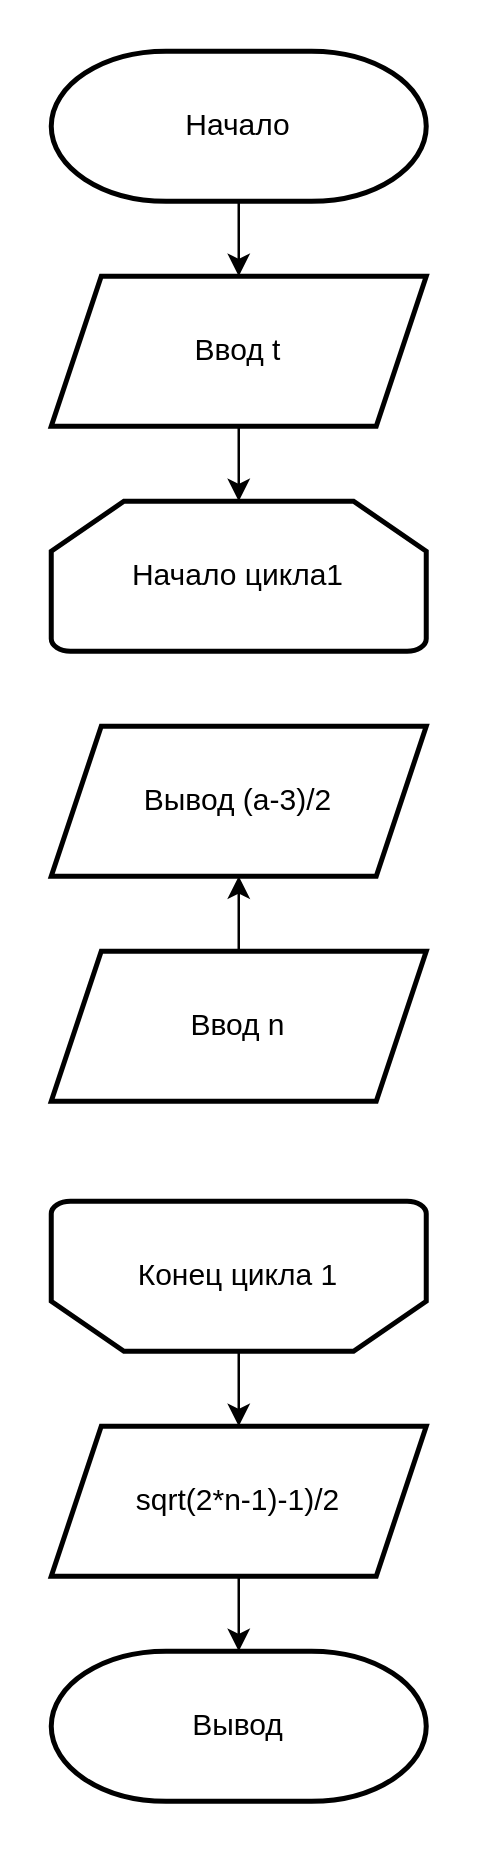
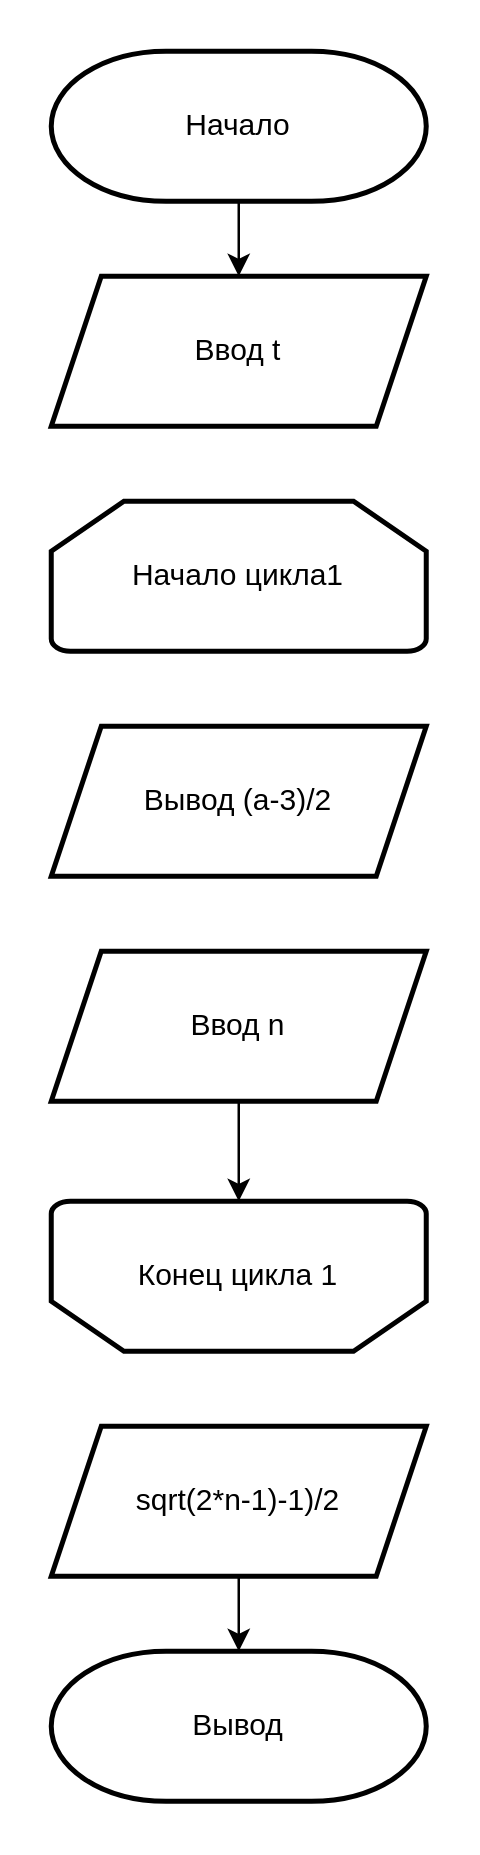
edge "Ввод t" -> "Начало цикла1": removed
edge "Ввод n" -> "Вывод (а-3)/2": now "Ввод n" -> "Конец цикла 1"
edge "Конец цикла 1" -> "sqrt(2*n-1)-1)/2": removed
